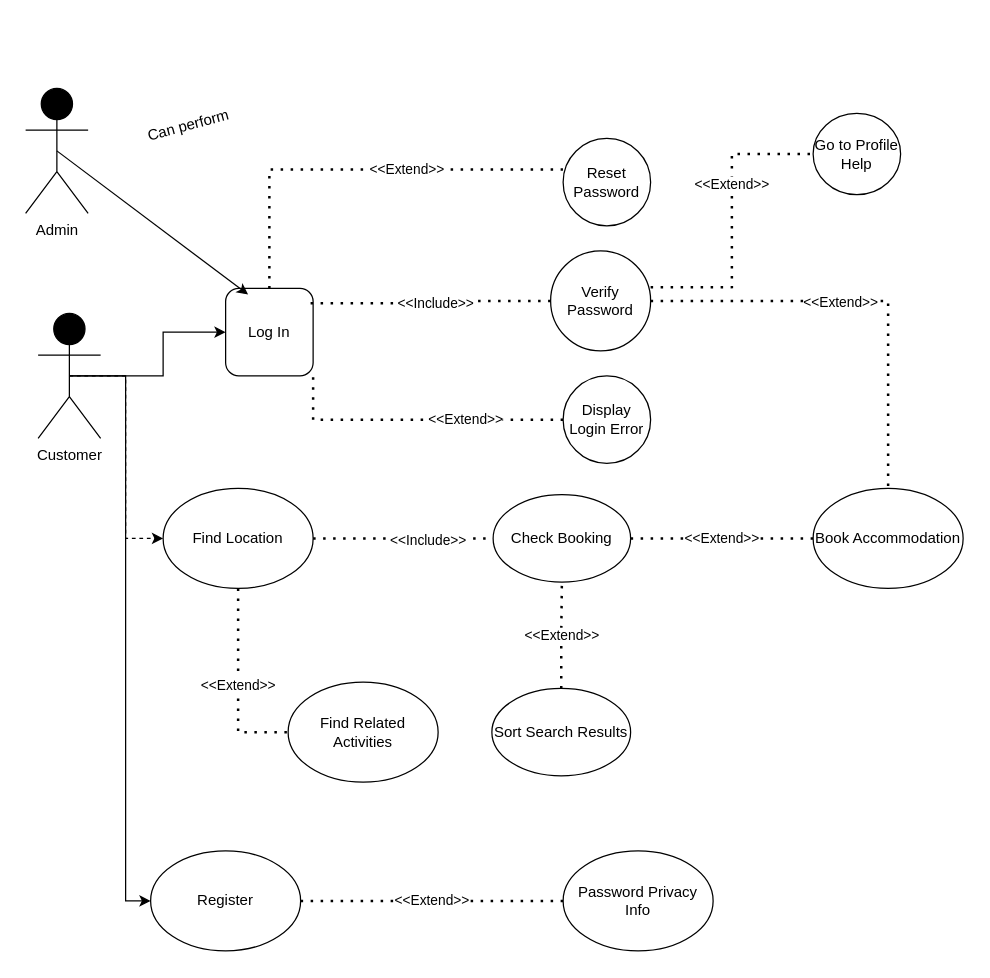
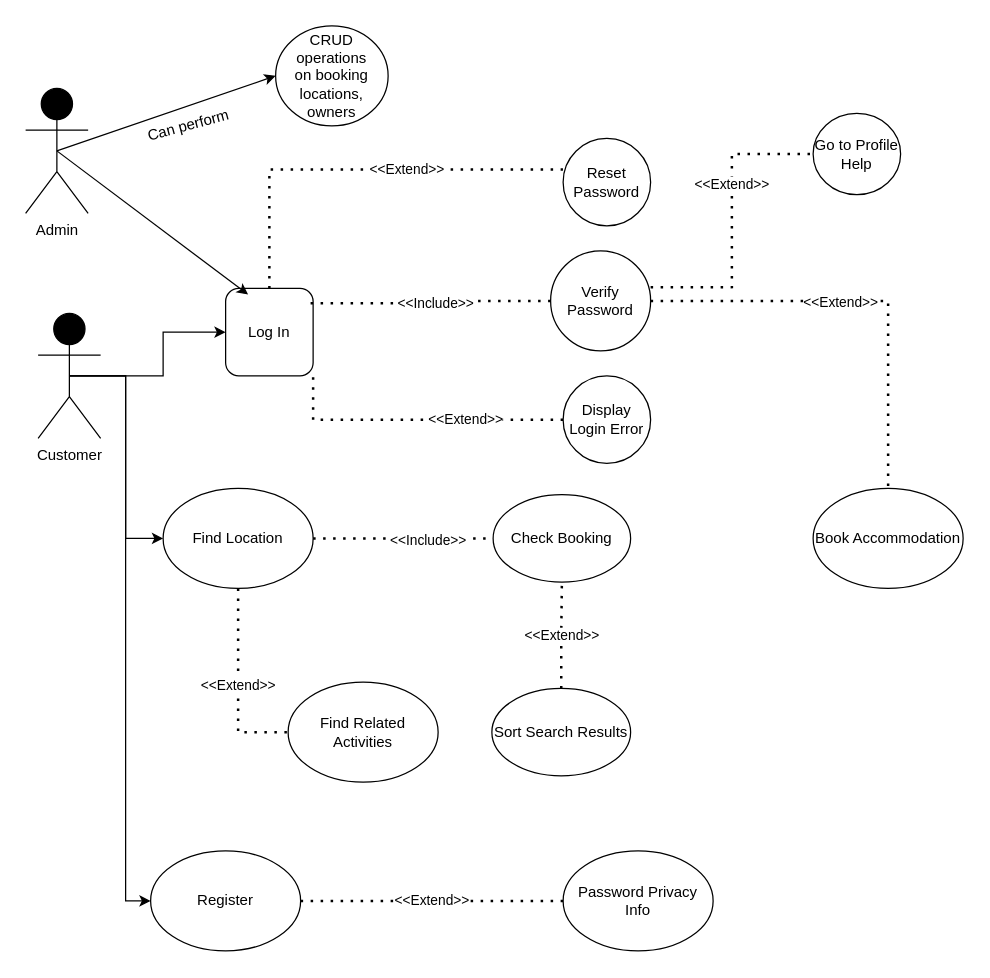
node "CRUD operations on booking locations, owners": added
edge "Admin" -> "CRUD operations on booking locations, owners": added
edge "Customer" -> "Find Location": style dashed -> solid
edge "Check Booking" -- "Book Accommodation": removed, label "<<Extend>>"
